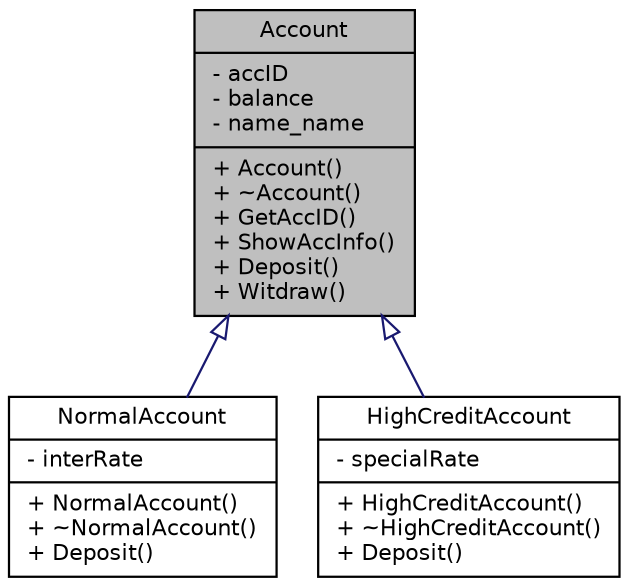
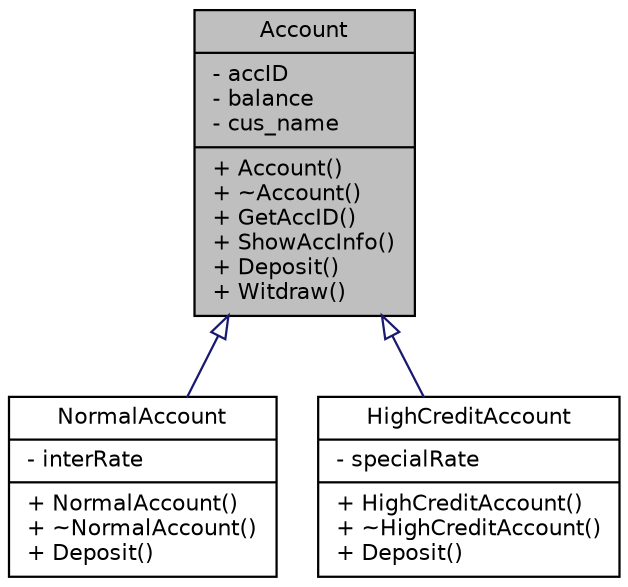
node "Account": text "- name_name" -> "- cus_name"
